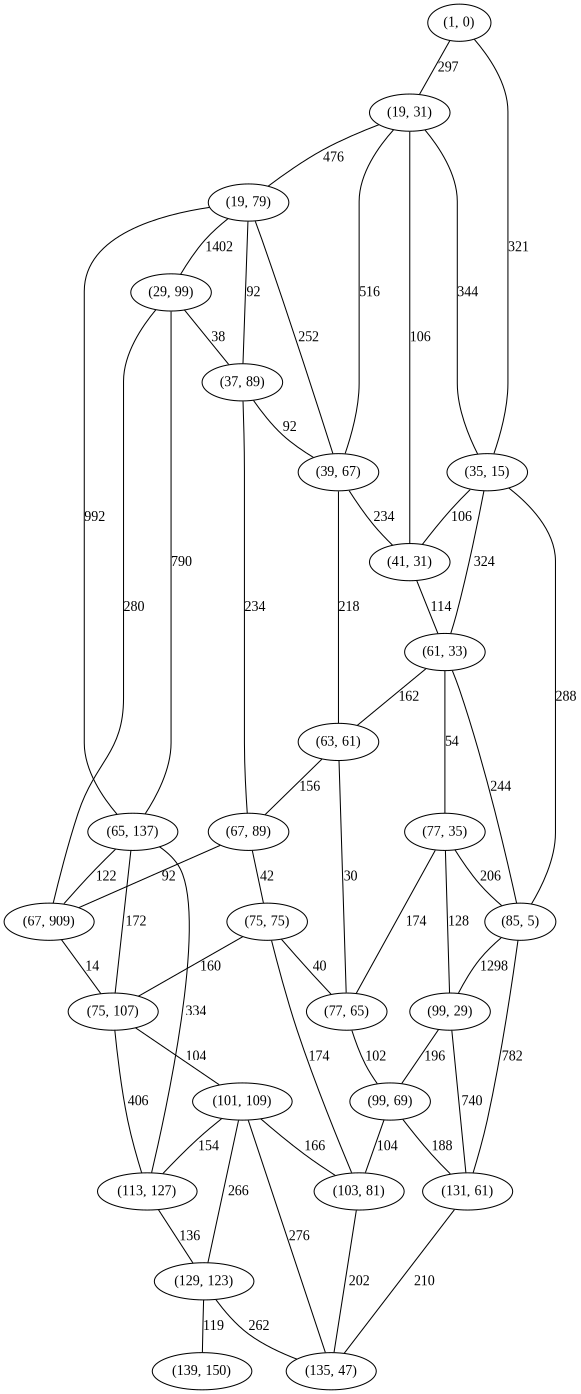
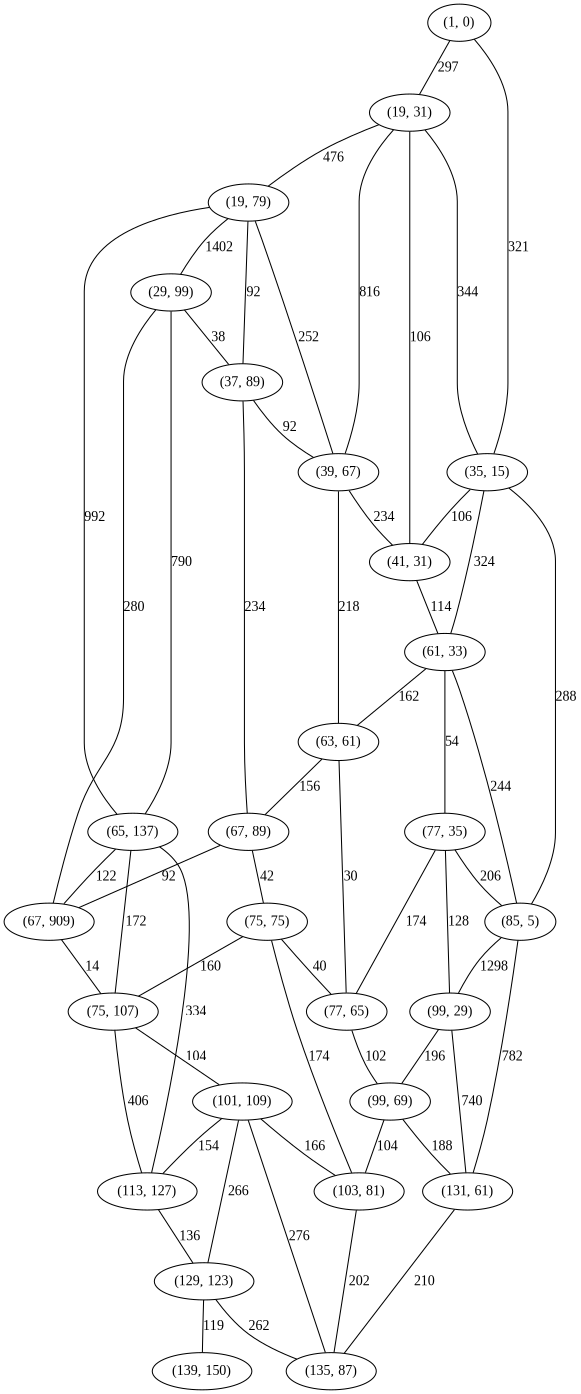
edge "(19, 31)" -- "(39, 67)": label "516" -> "816"
node "(135, 47)": label "(135, 47)" -> "(135, 87)"
